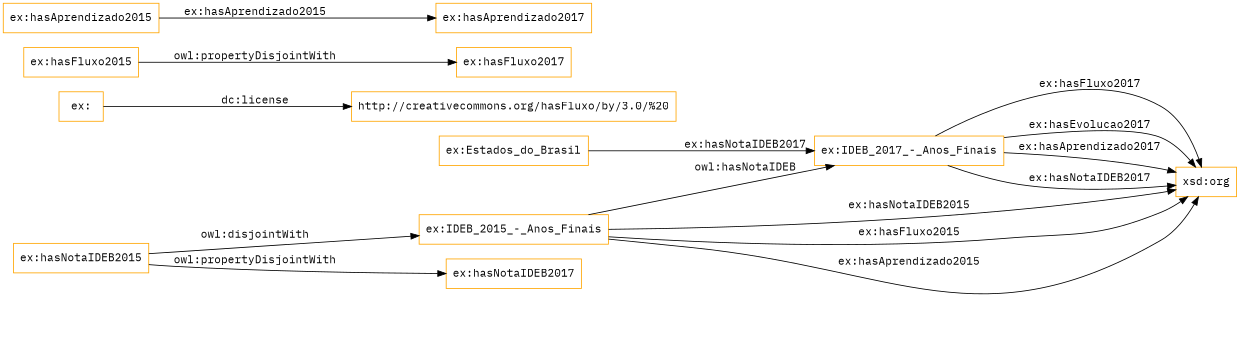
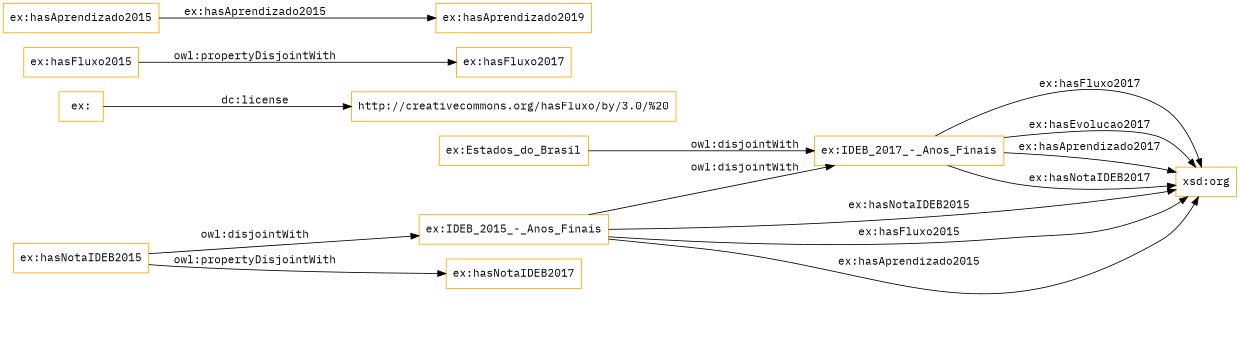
node "ex:hasAprendizado2017": label "ex:hasAprendizado2017" -> "ex:hasAprendizado2019"
edge "ex:Estados_do_Brasil" -> "ex:IDEB_2017_-_Anos_Finais": label "ex:hasNotaIDEB2017" -> "owl:disjointWith"
edge "ex:IDEB_2015_-_Anos_Finais" -> "ex:IDEB_2017_-_Anos_Finais": label "owl:hasNotaIDEB" -> "owl:disjointWith"
